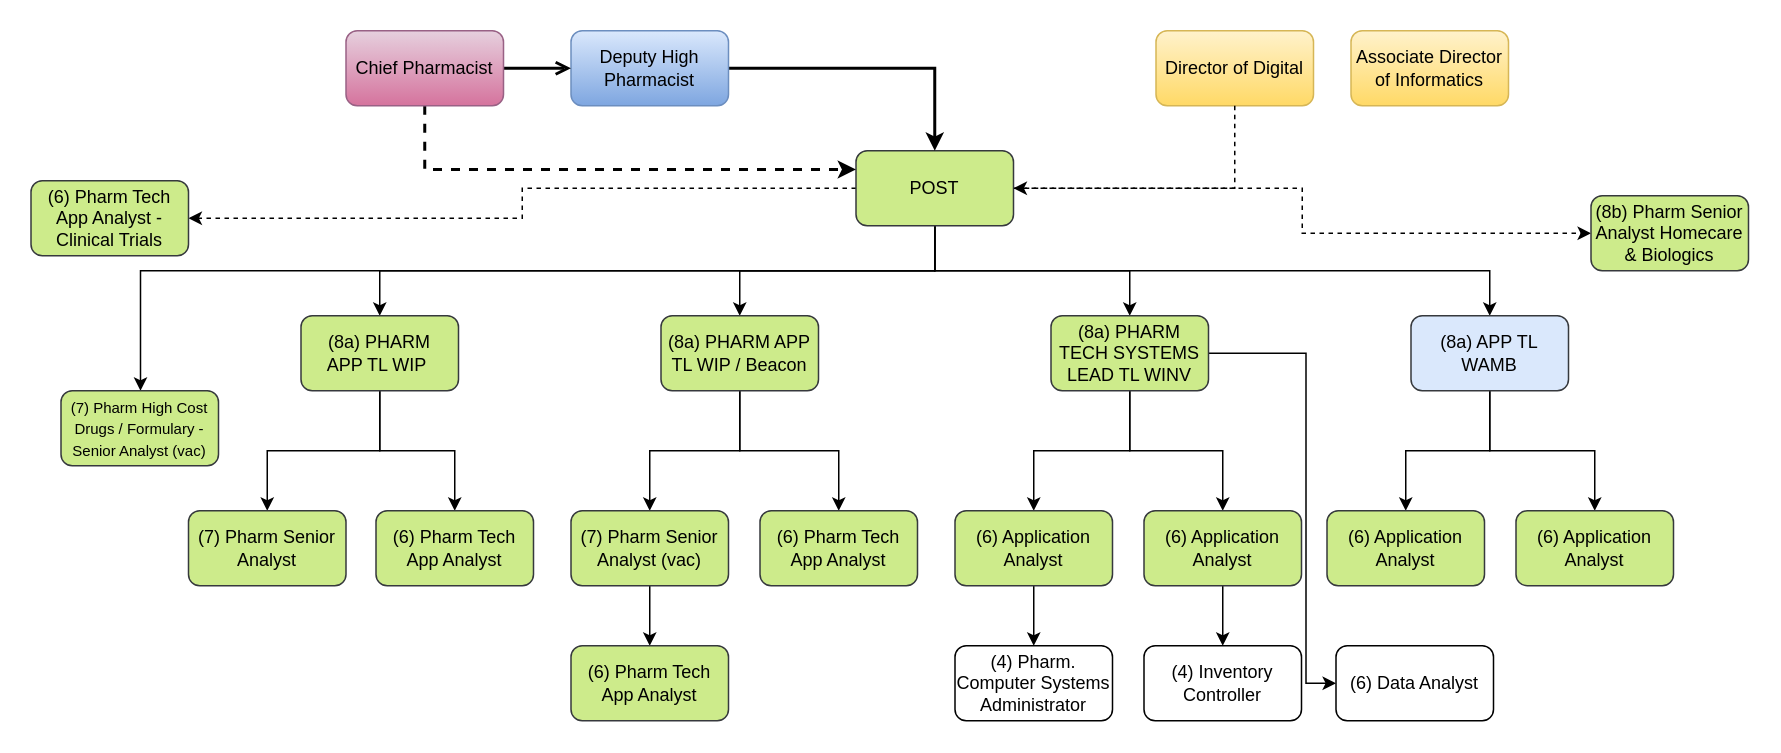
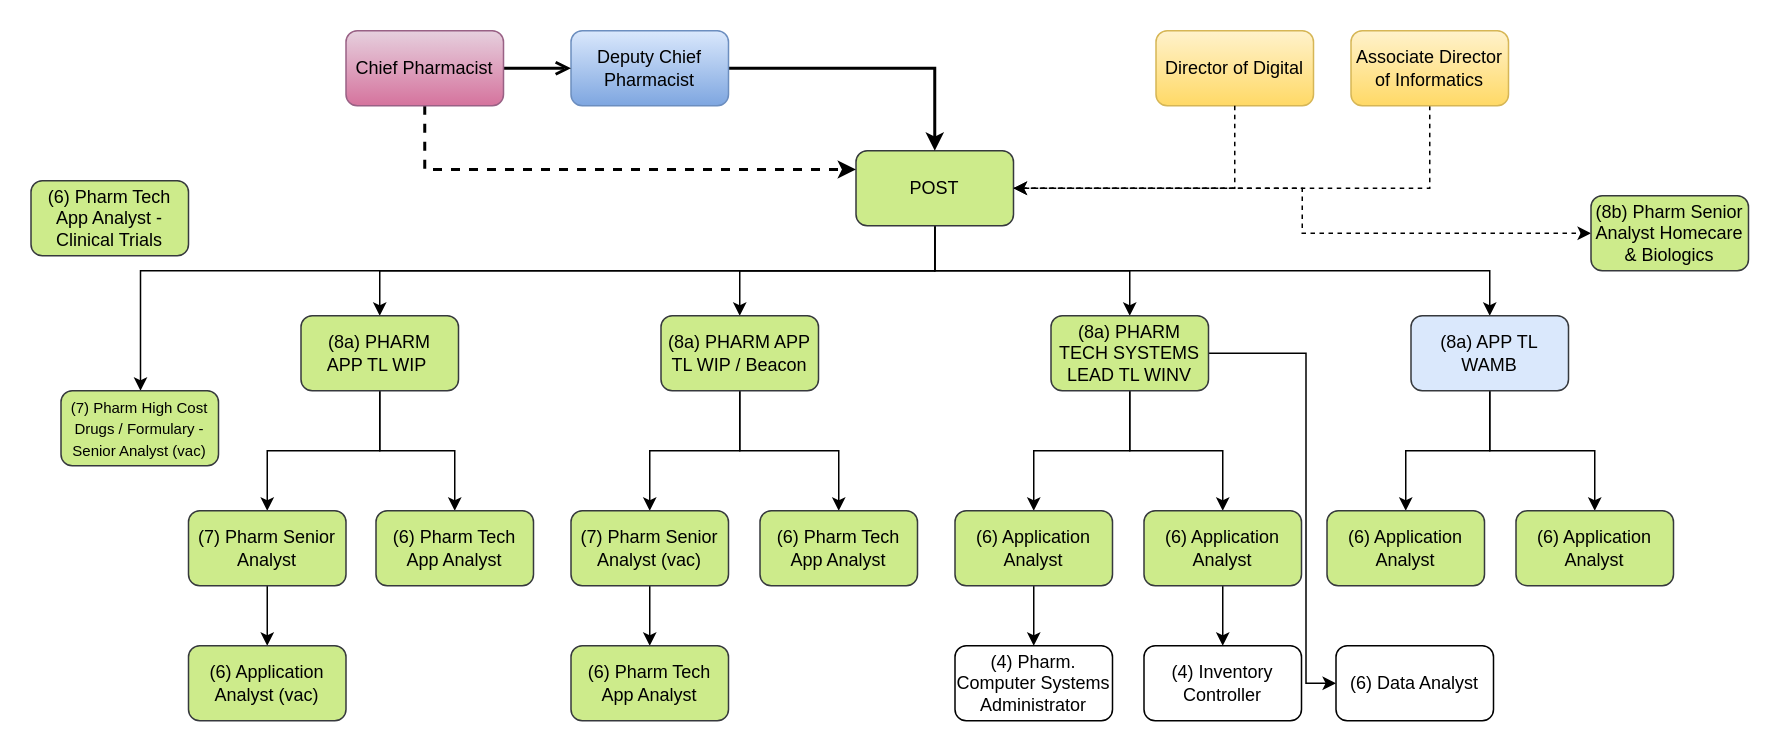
node "Deputy High Pharmacist": label "Deputy High Pharmacist" -> "Deputy Chief Pharmacist"
edge "Associate Director of Informatics" -> "POST": added
edge "POST" -> "(6) Pharm Tech App Analyst - Clinical Trials": removed
edge "(7) Pharm Senior Analyst" -> "(6) Application Analyst (vac)": added
node "(6) Application Analyst (vac)": added
